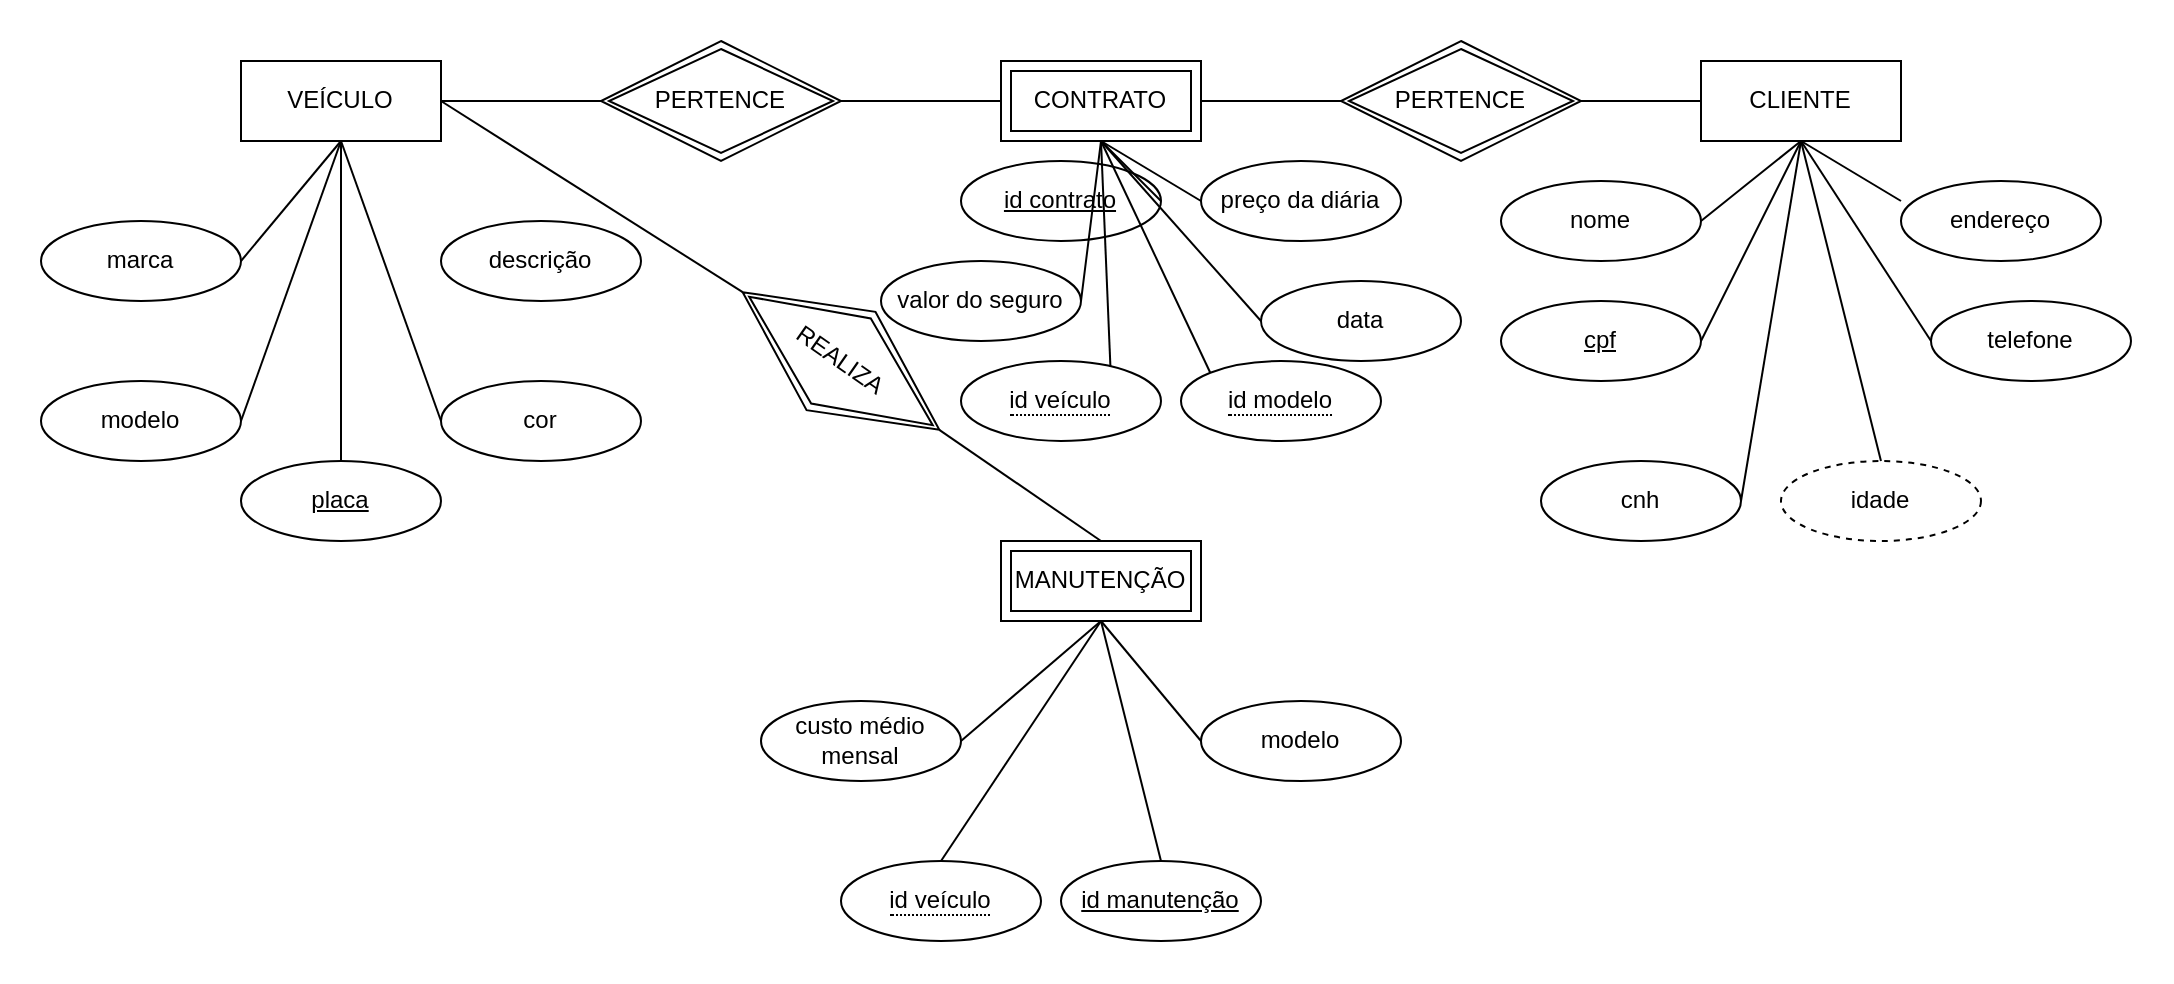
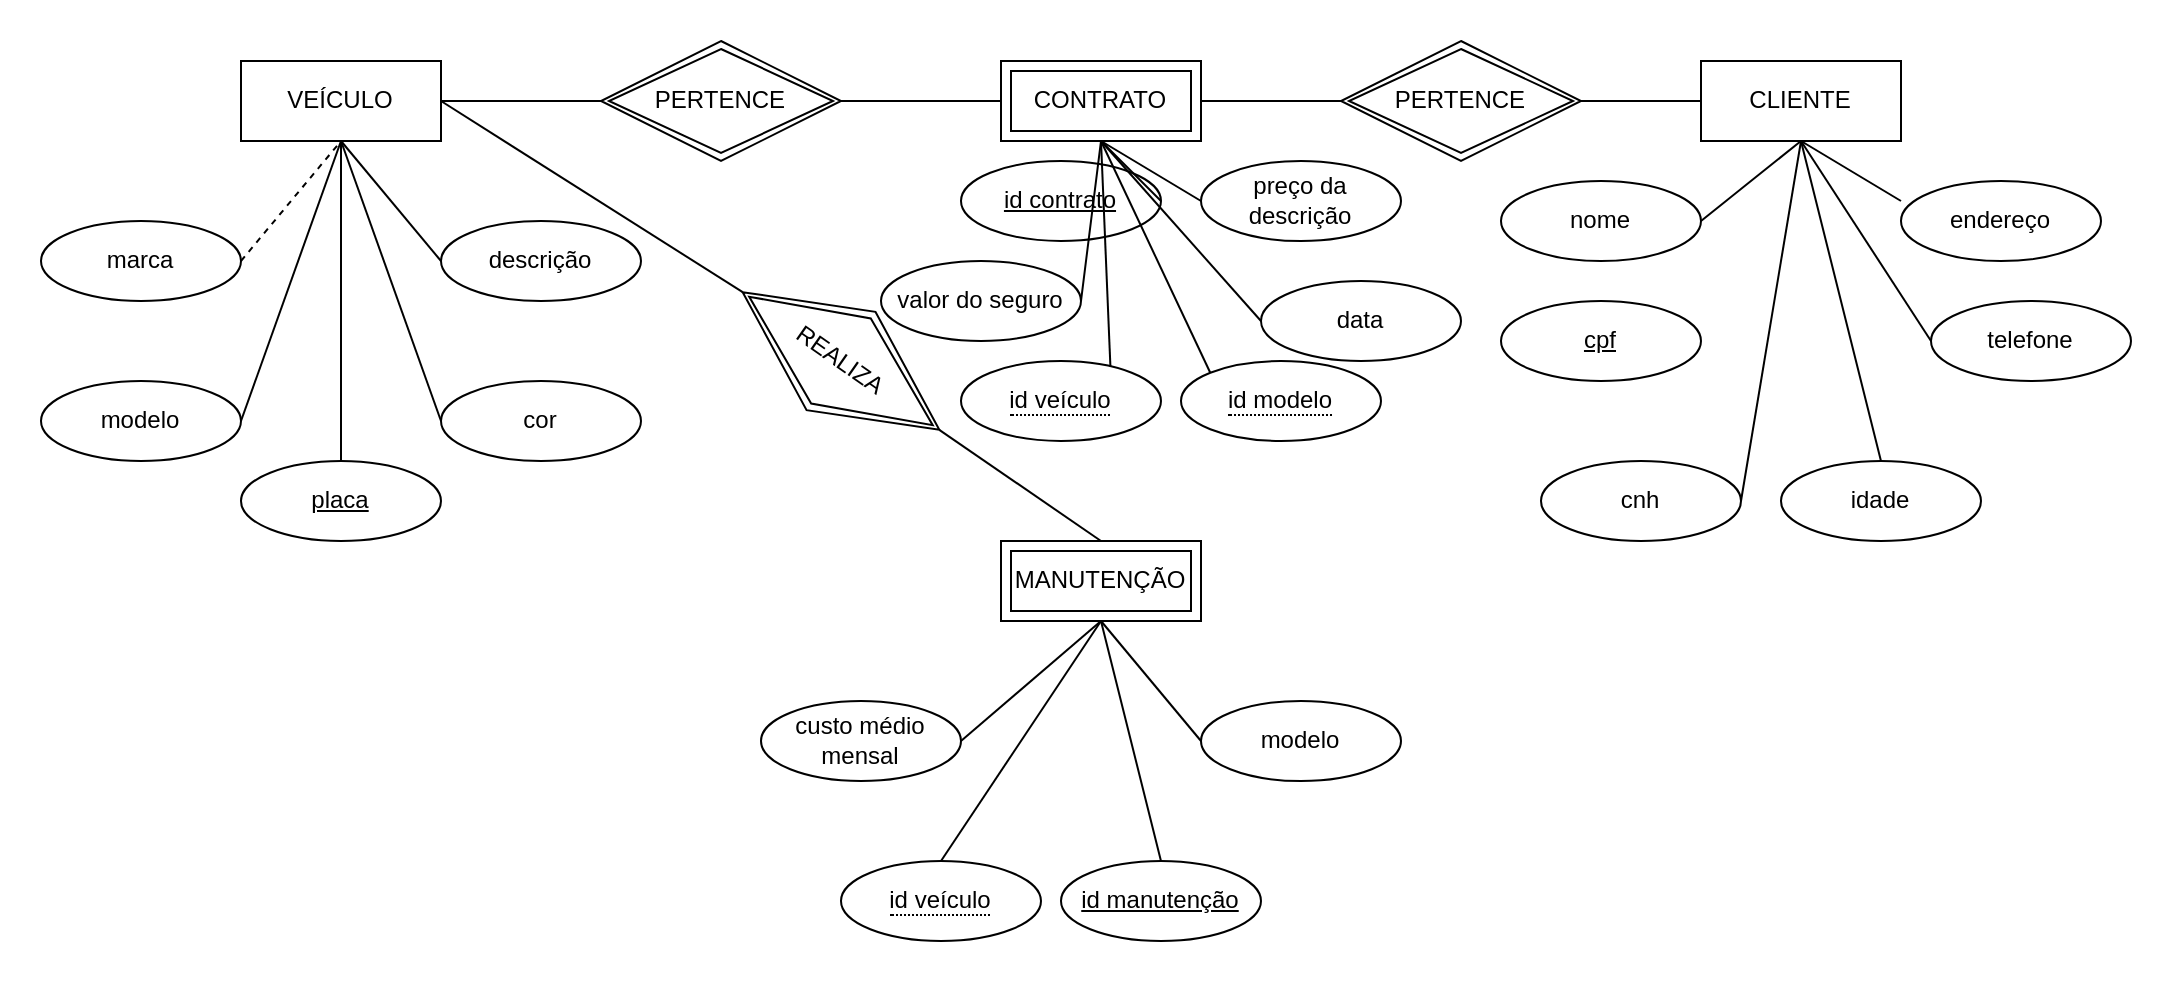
node "preço da diária": label "preço da diária" -> "preço da descrição"
edge "VEÍCULO" -- "marca": style solid -> dashed
edge "VEÍCULO" -- "descrição": added
edge "CLIENTE" -- "cpf": removed
node "idade": style dashed -> solid
